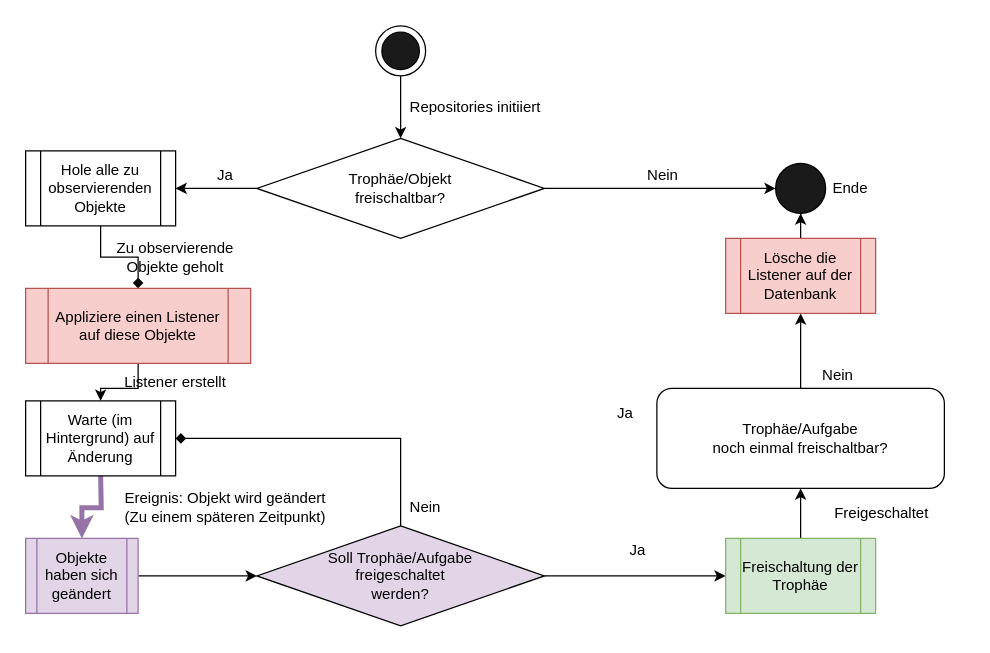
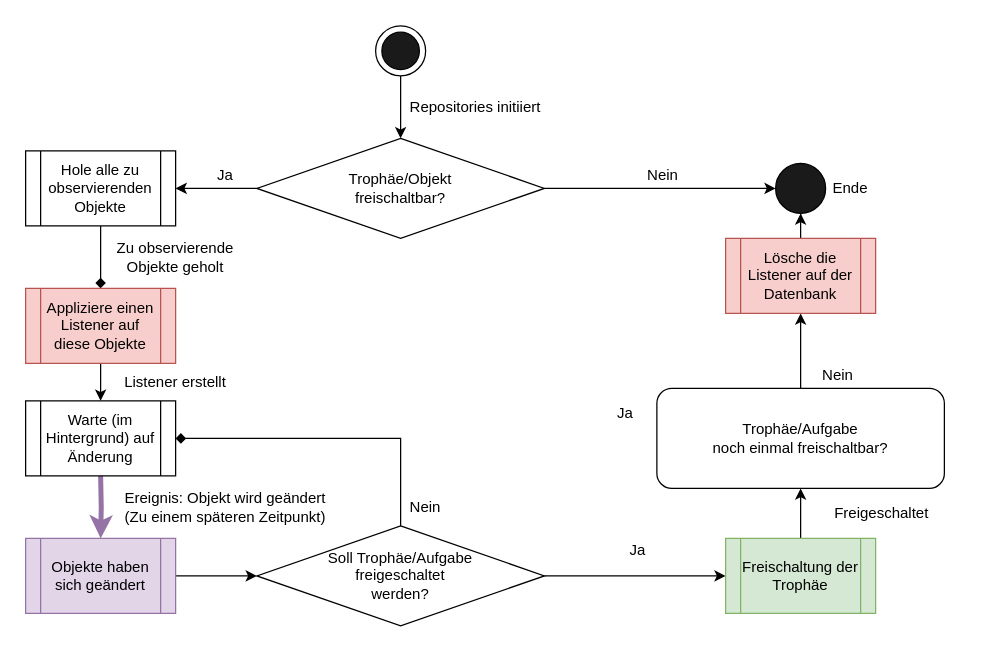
node "Appliziere einen Listener auf diese Objekte": size 225x75 -> 150x75
node "Objekte haben sich geändert": size 113x75 -> 150x75
node "Soll Trophäe/Aufgabe freigeschaltet werden?": fillcolor #e1d5e7 -> #ffffff
